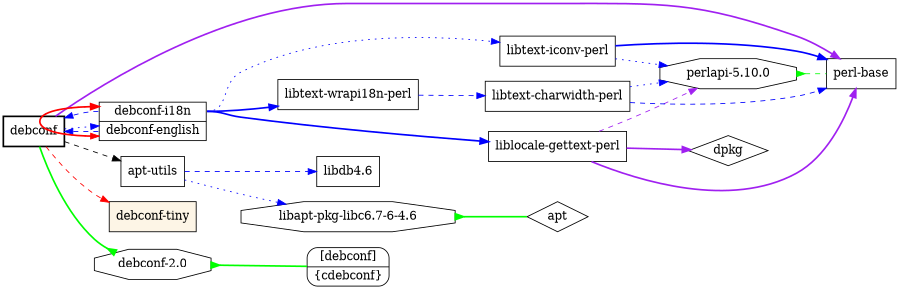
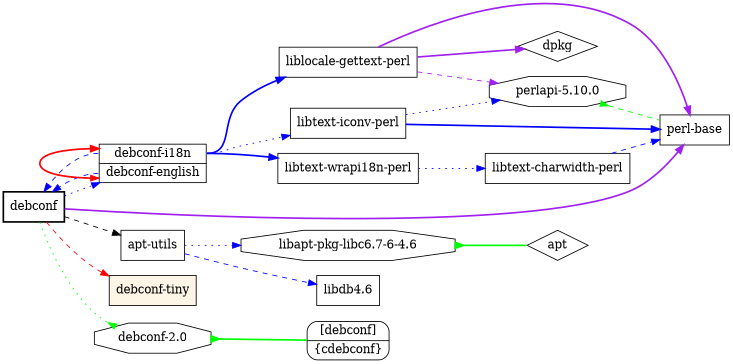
edge "libtext-charwidth-perl" -> "perlapi-5.10.0": removed
edge "libtext-wrapi18n-perl" -> "libtext-charwidth-perl": style dashed -> dotted
edge "debconf" -> "debconf-2.0": style bold -> dotted
